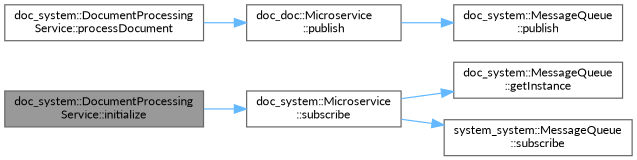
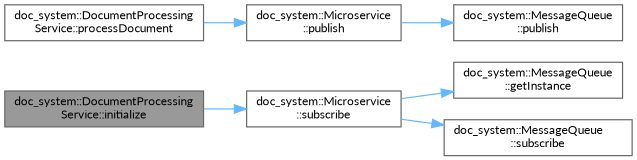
node "doc_doc::Microservice ::publish": label "doc_doc::Microservice ::publish" -> "doc_system::Microservice ::publish"
node "system_system::MessageQueue ::subscribe": label "system_system::MessageQueue ::subscribe" -> "doc_system::MessageQueue ::subscribe"
